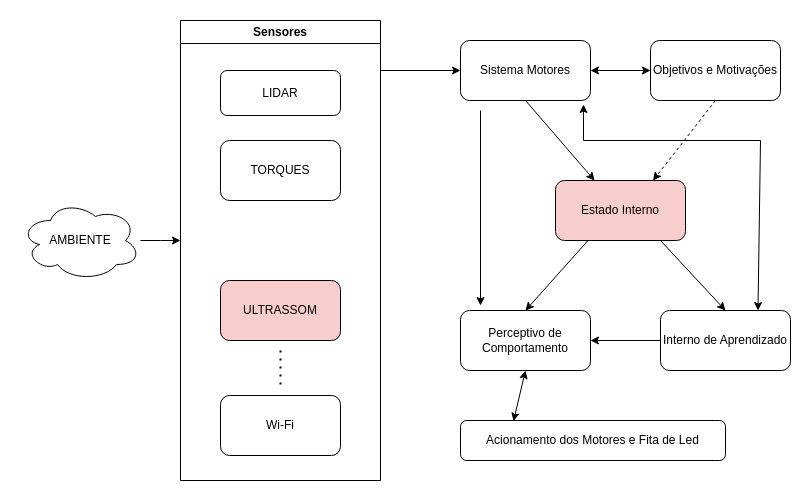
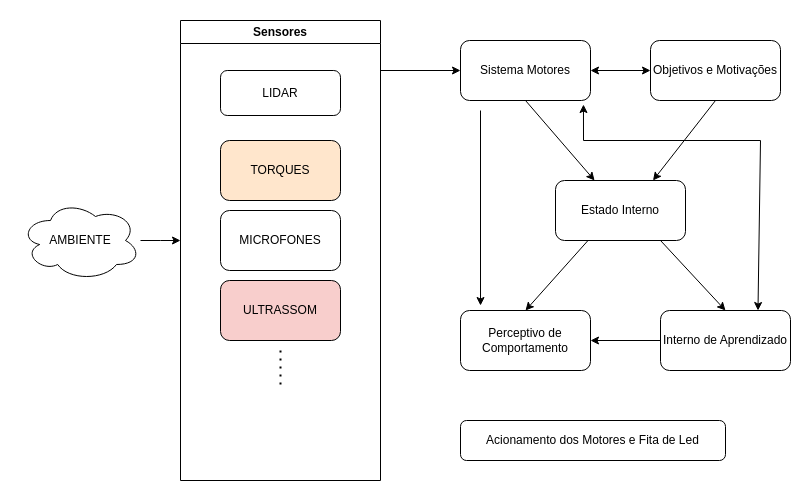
edge "Objetivos e Motivações" -> "Estado Interno": style dashed -> solid
node "TORQUES": fillcolor #ffffff -> #ffe6cc
node "Estado Interno": fillcolor #f8cecc -> #ffffff
node "MICROFONES": added
edge "Perceptivo de Comportamento" -- "Acionamento dos Motores e Fita de Led": removed
node "Wi-Fi": removed
